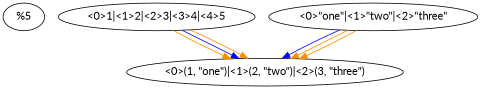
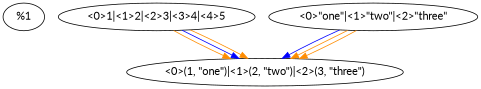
node "%5": label "%5" -> "%1"
